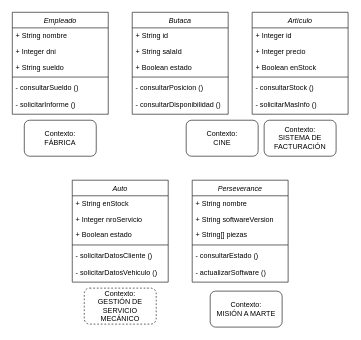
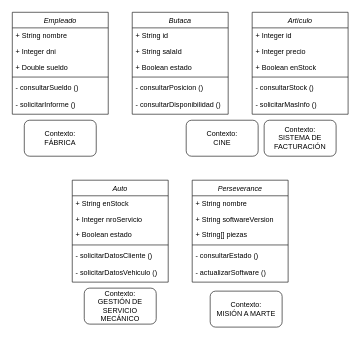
node "+ String sueldo": label "+ String sueldo" -> "+ Double sueldo"
node "Contexto: GESTIÓN DE SERVICIO MECÁNICO": style dashed -> solid
